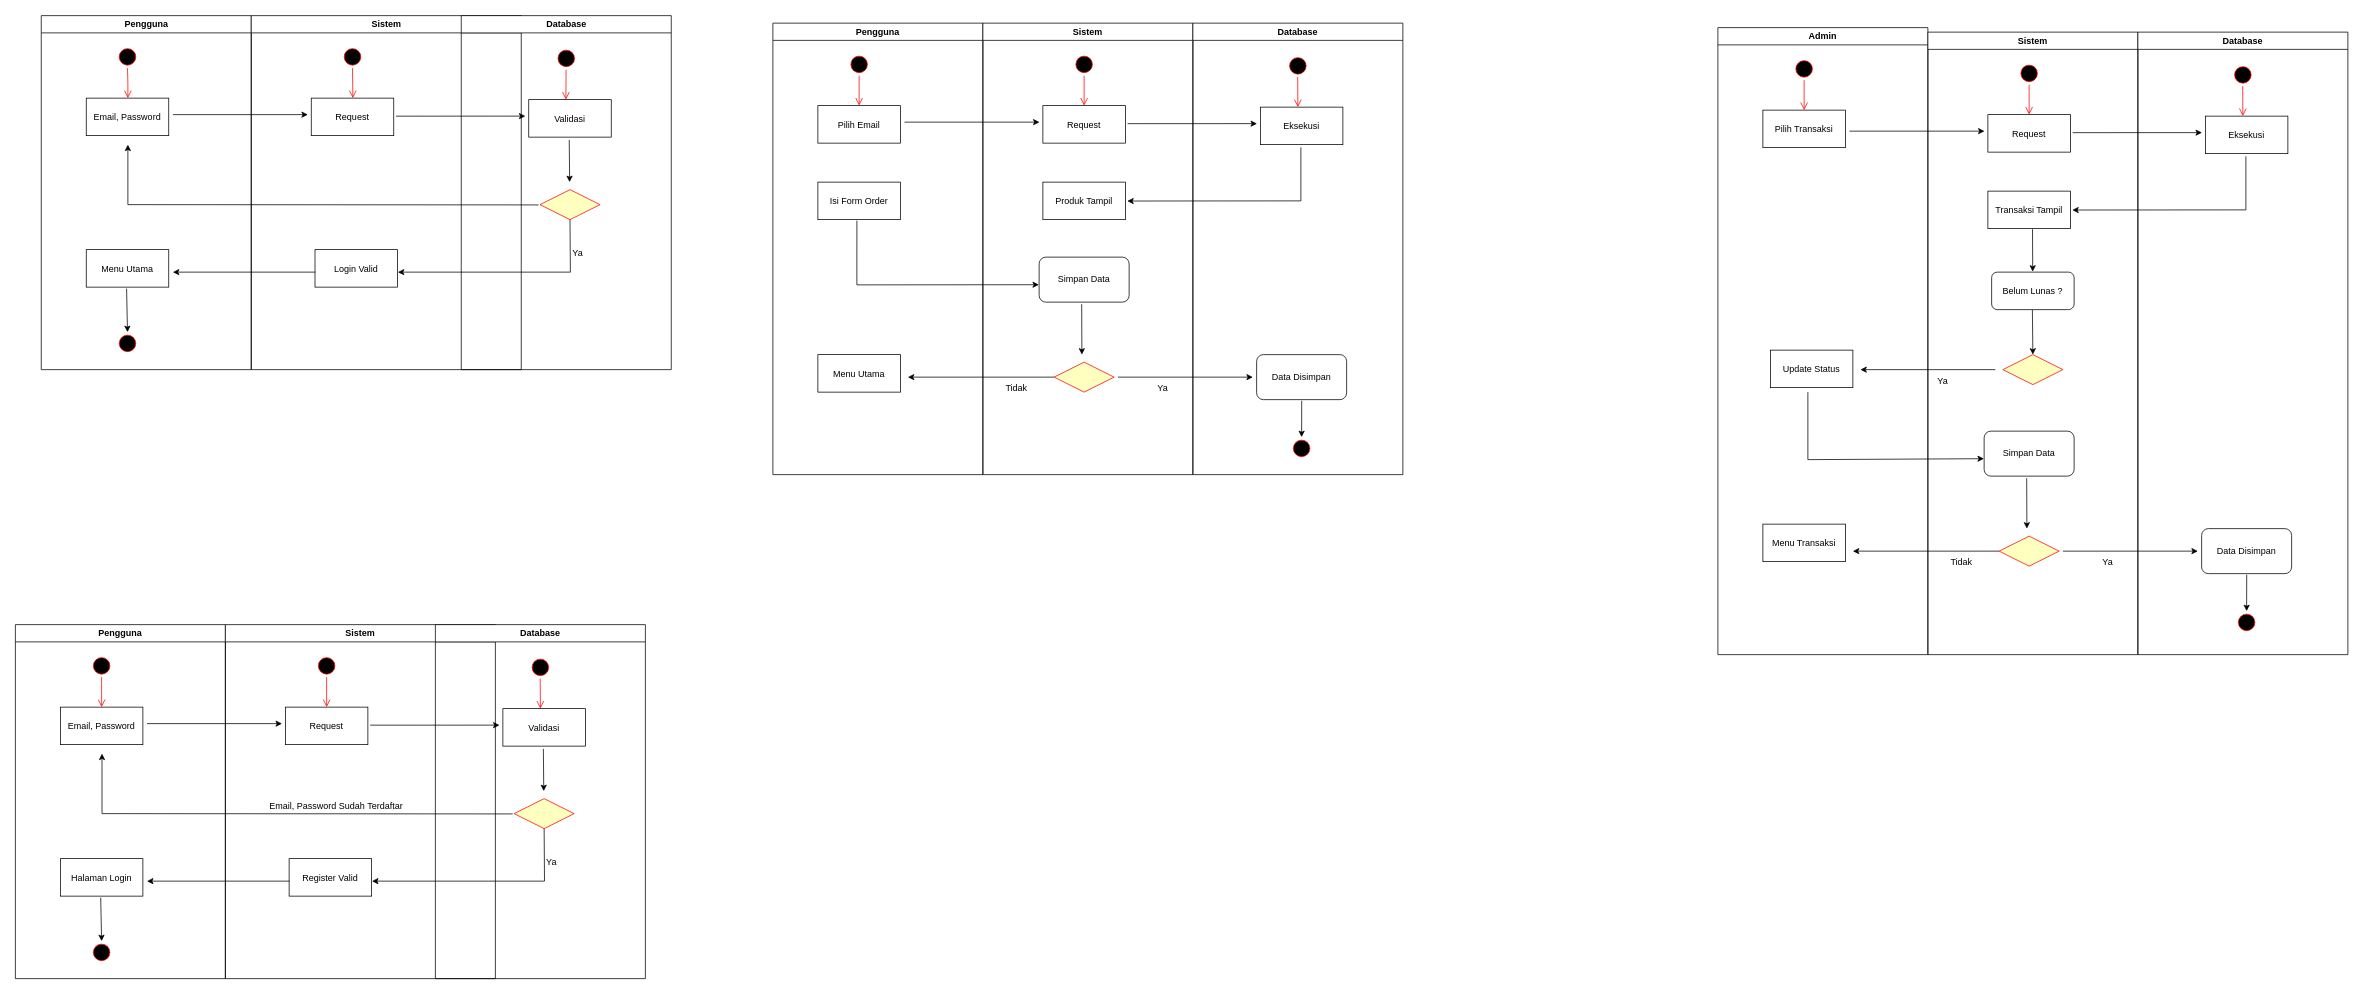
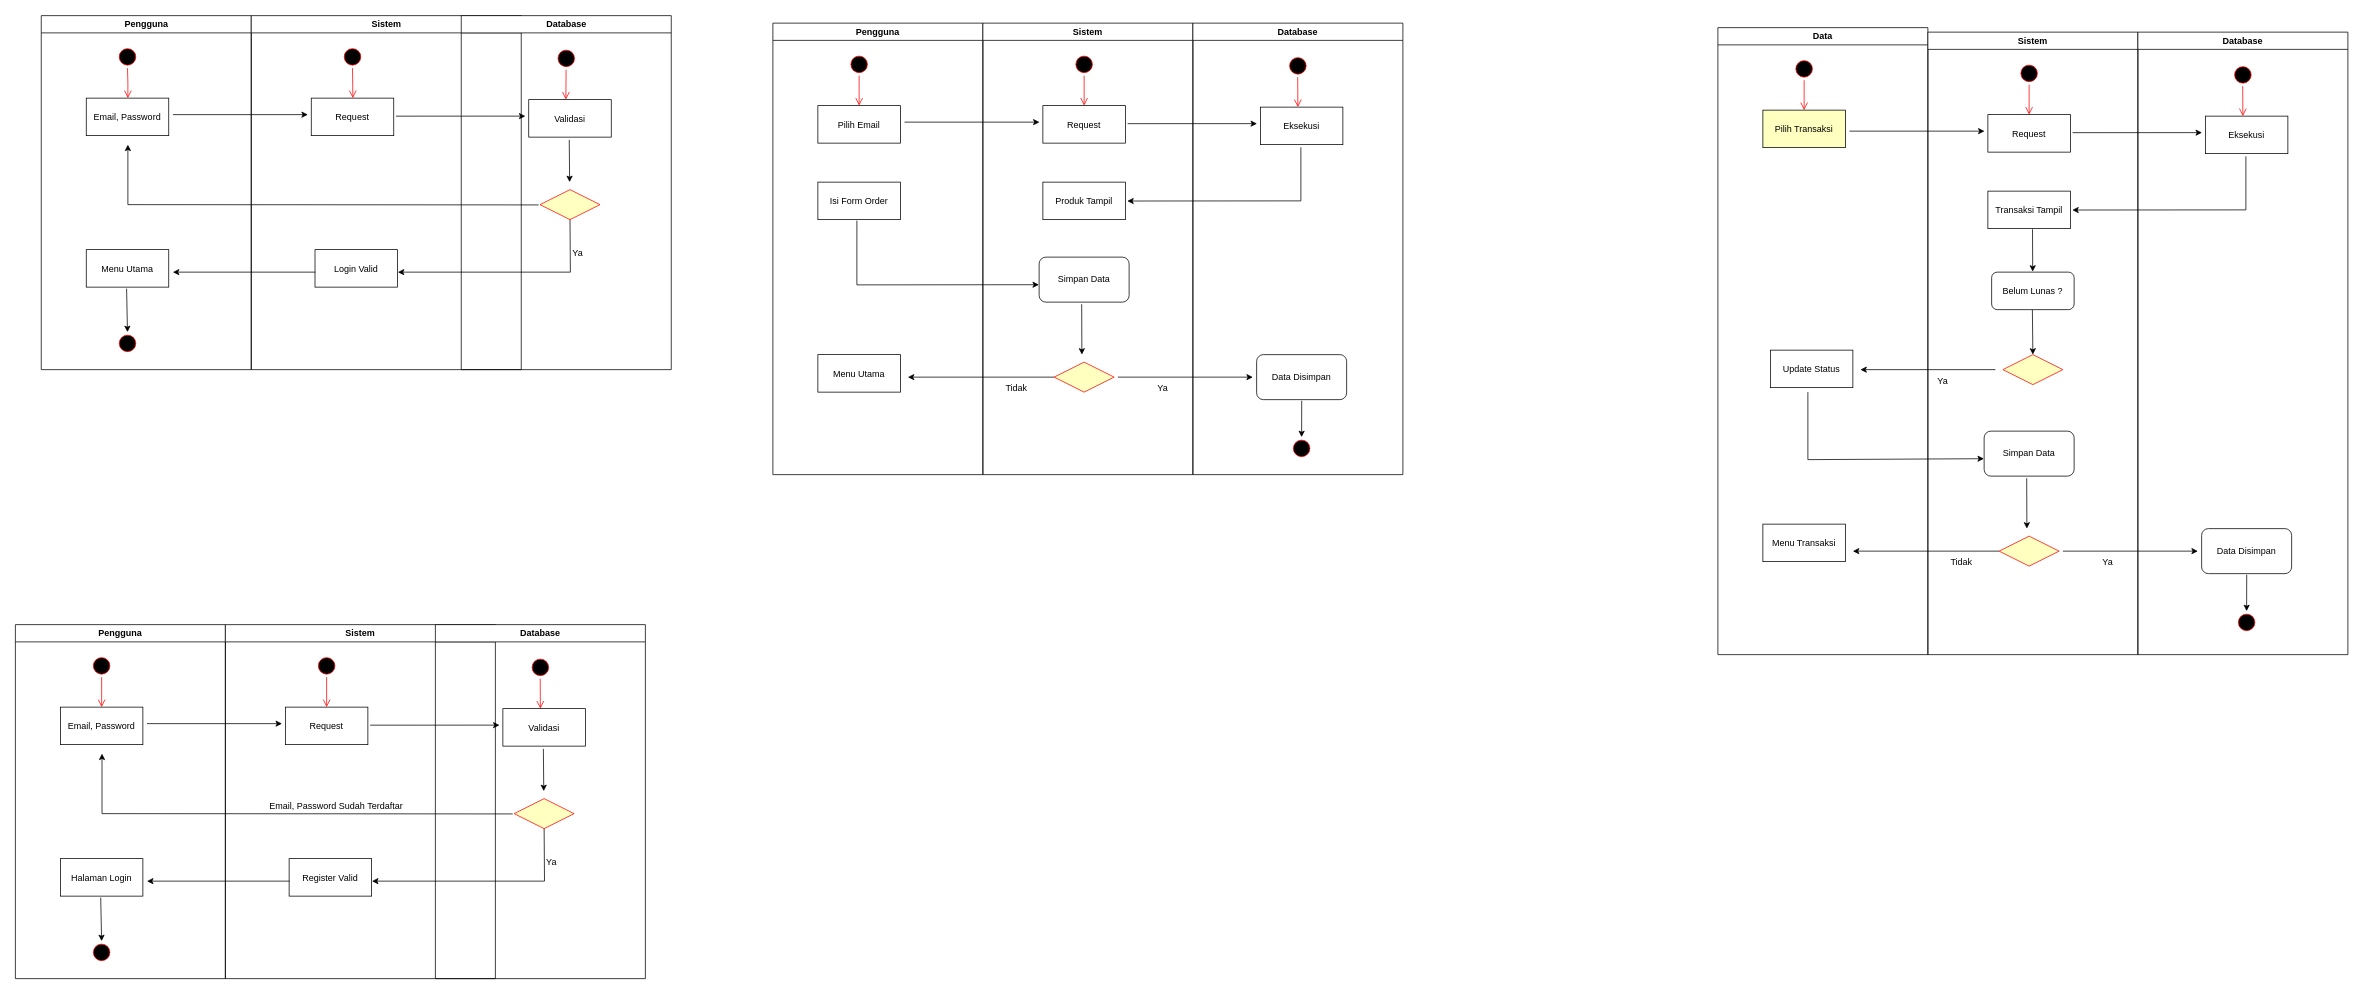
node "Admin": label "Admin" -> "Data"
node "Pilih Transaksi": fillcolor #ffffff -> #ffffc0
